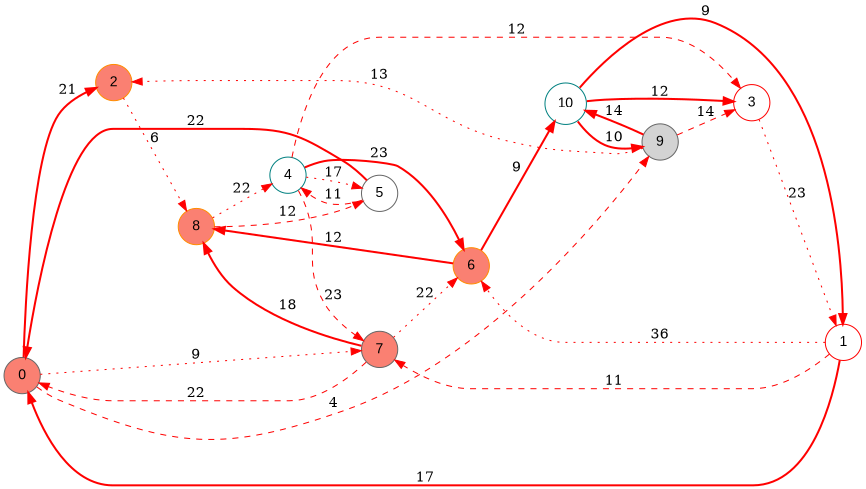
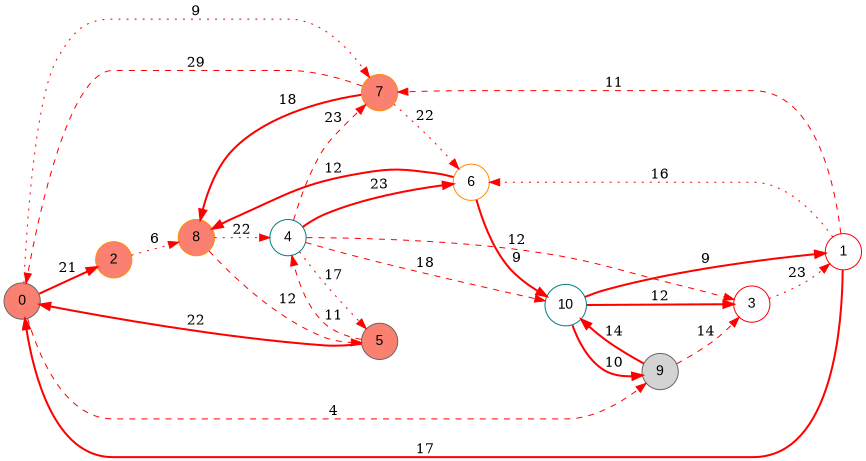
edge "9" -> "2": removed, label "13"
node "5": fillcolor white -> salmon
node "6": fillcolor salmon -> white
edge "4" -> "10": added, label "18"
edge "1" -> "6": label "36" -> "16"
node "7": color gray40 -> darkorange
edge "7" -> "0": label "22" -> "29"
